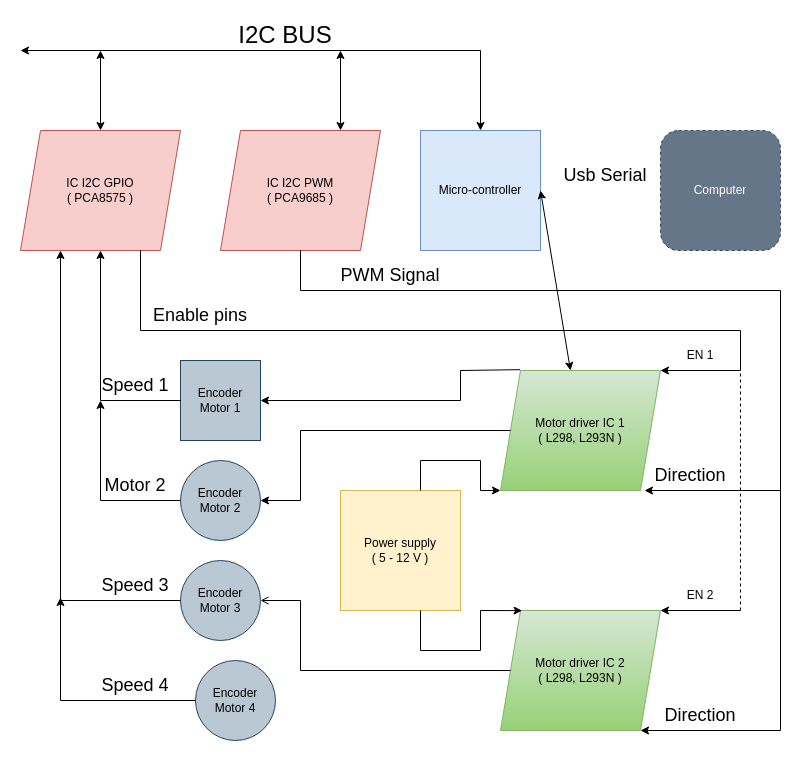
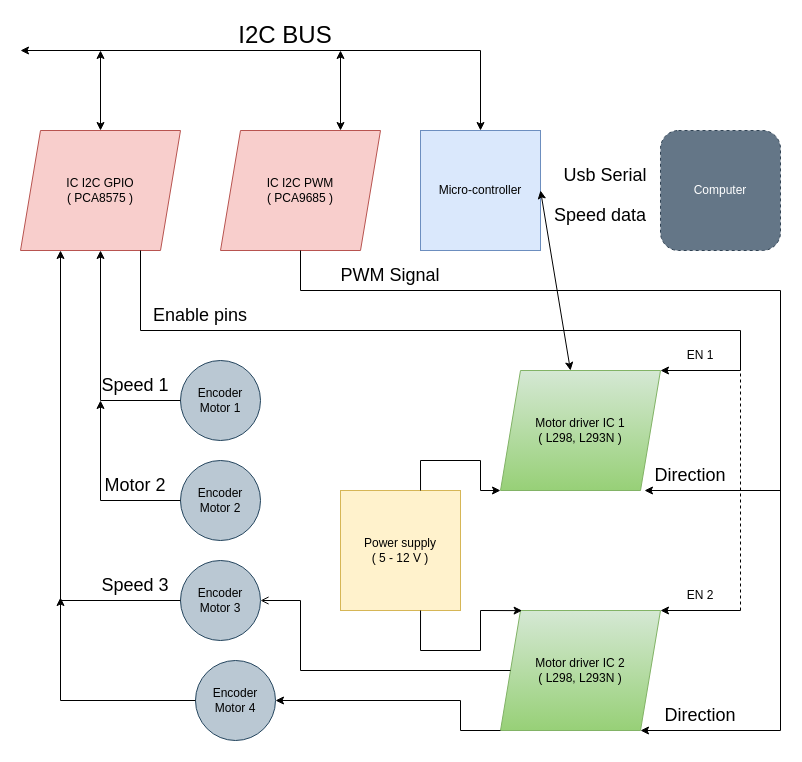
node "Speed data": added
node "Encoder Motor 1": shape rectangle -> ellipse
edge "Motor driver IC 1 ( L298, L293N )" -> "Encoder Motor 1": removed
edge "Motor driver IC 1 ( L298, L293N )" -> "Encoder Motor 2": removed
node "Speed 4": removed
edge "Motor driver IC 2 ( L298, L293N )" -> "Encoder Motor 4": added
